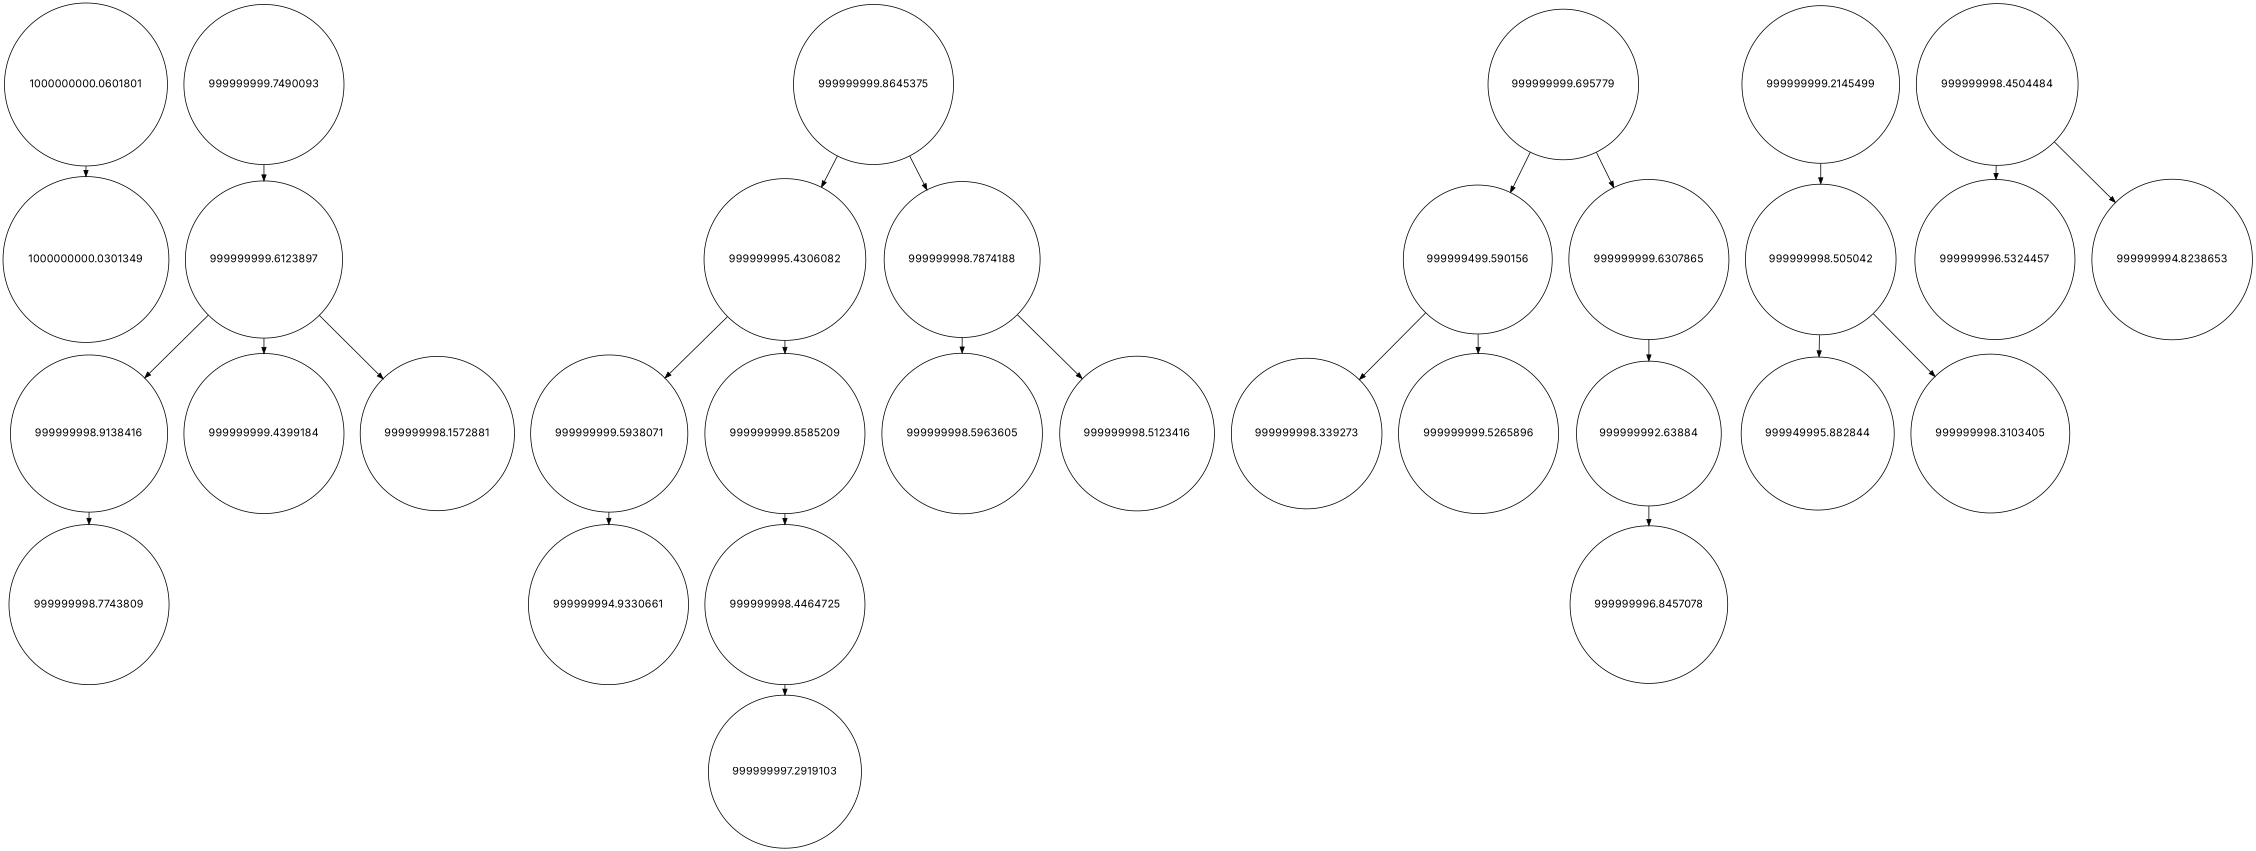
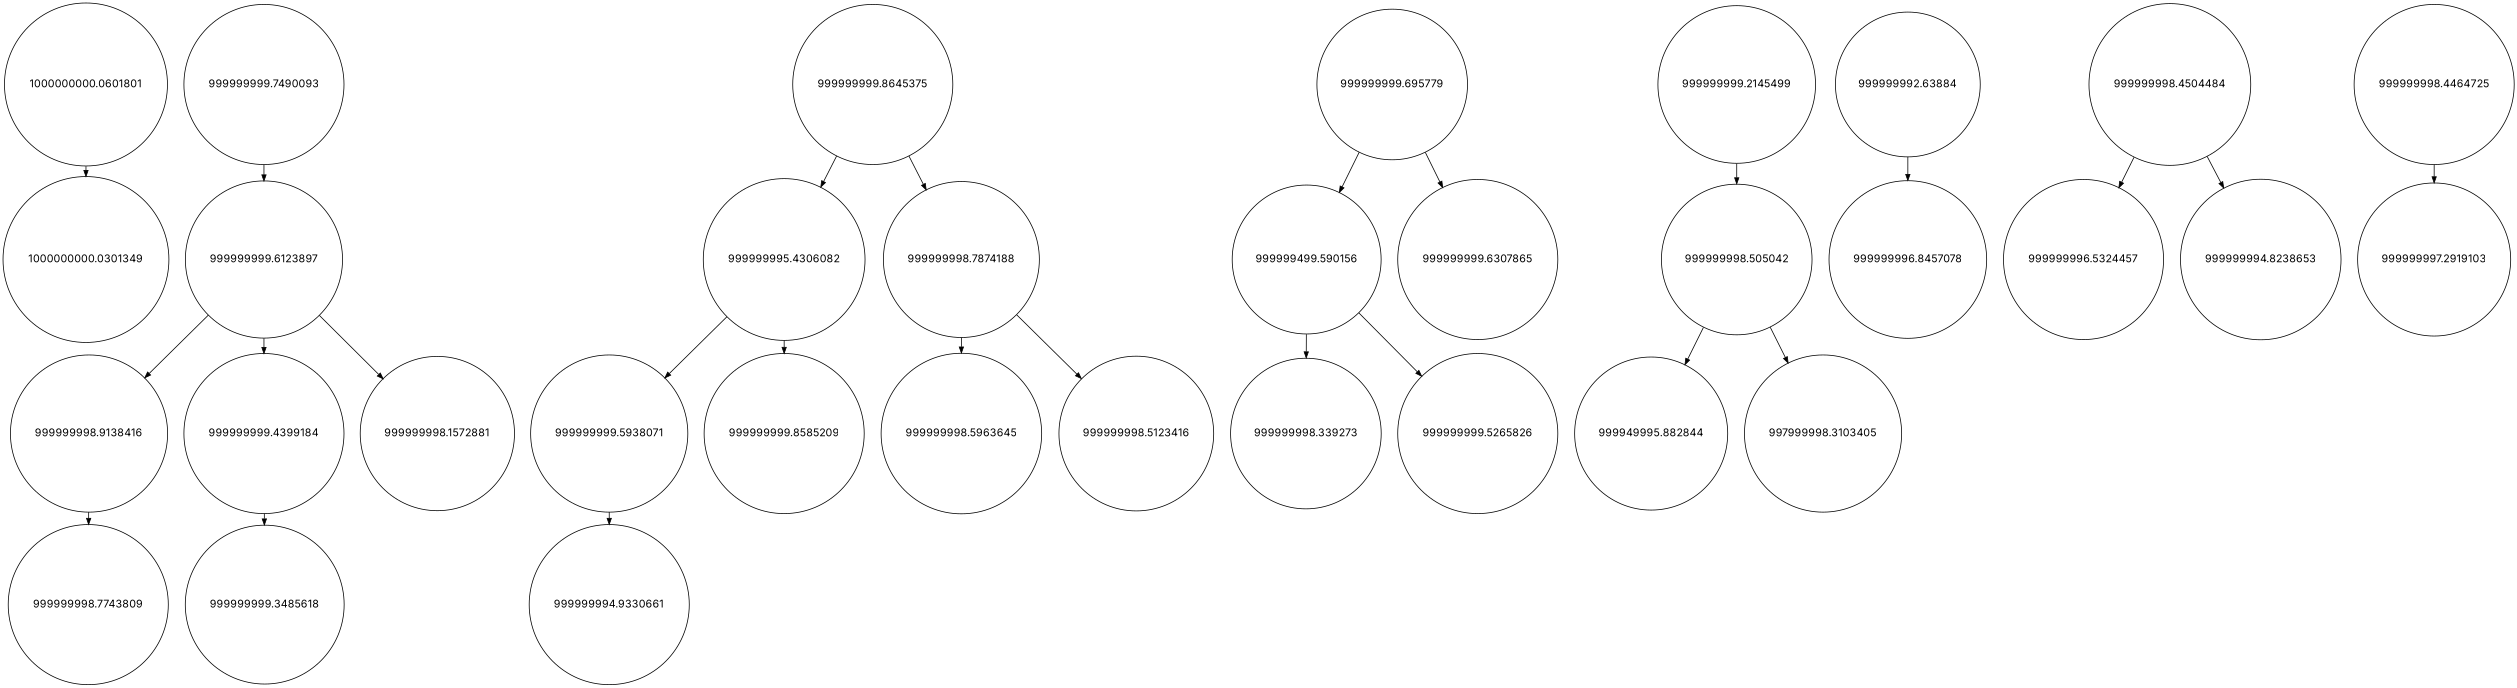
edge "999999999.6307865" -> "999999992.63884": removed
node "999999998.5963605": label "999999998.5963605" -> "999999998.5963645"
node "999999999.5265896": label "999999999.5265896" -> "999999999.5265826"
node "999999998.3103405": label "999999998.3103405" -> "997999998.3103405"
edge "999999999.8585209" -> "999999998.4464725": removed
node "999999999.3485618": added
